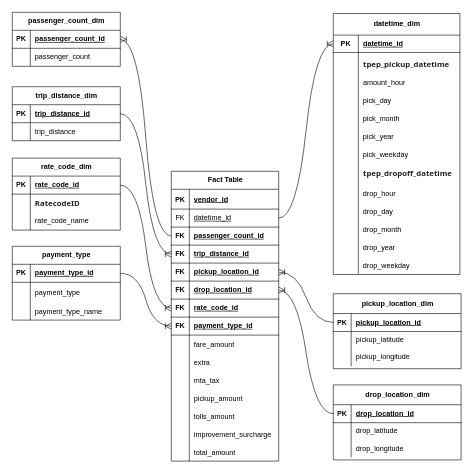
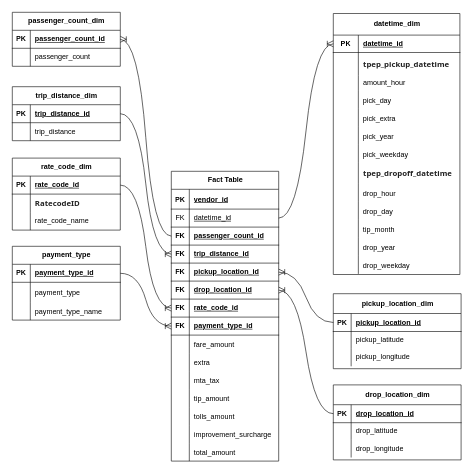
node "pick_month": label "pick_month" -> "pick_extra"
node "drop_month": label "drop_month" -> "tip_month"
node "pickup_amount": label "pickup_amount" -> "tip_amount"
